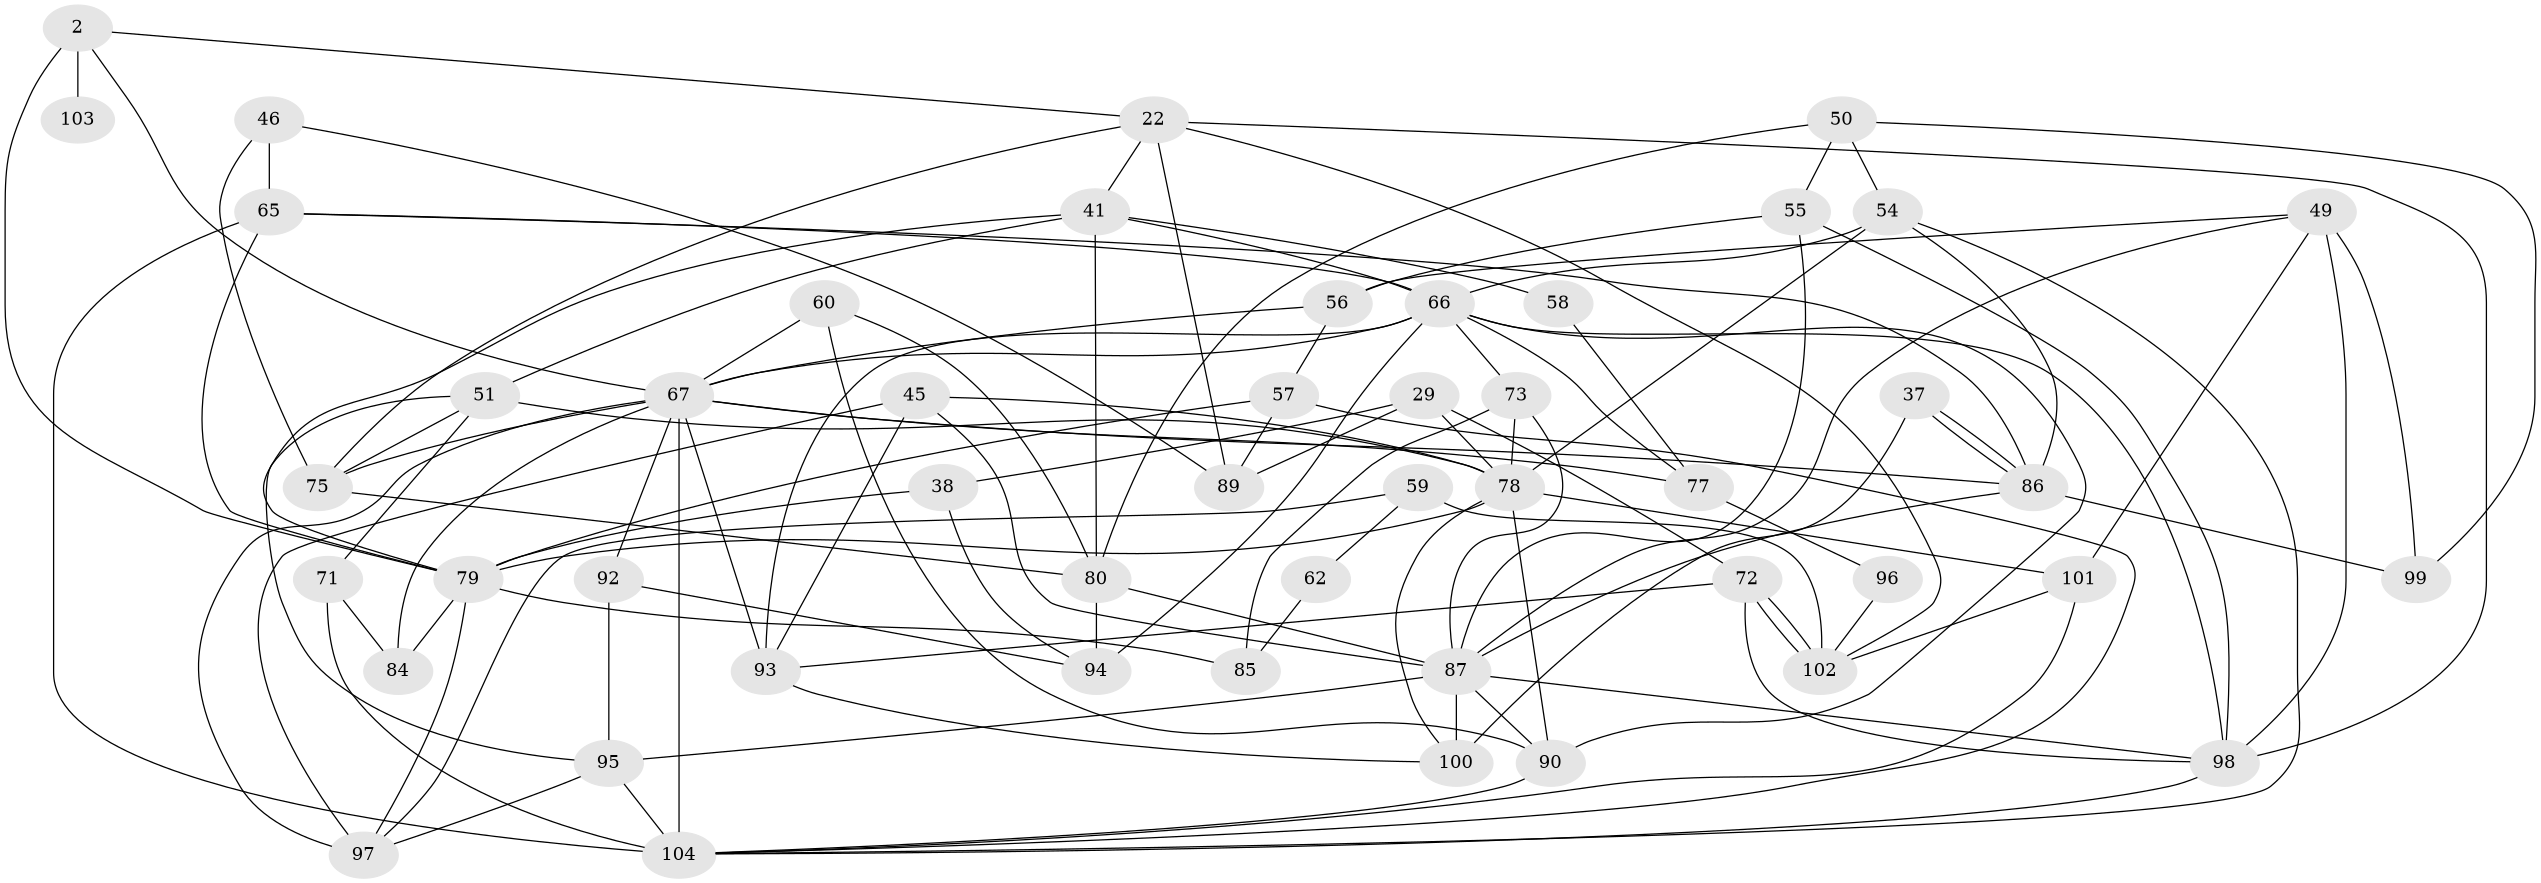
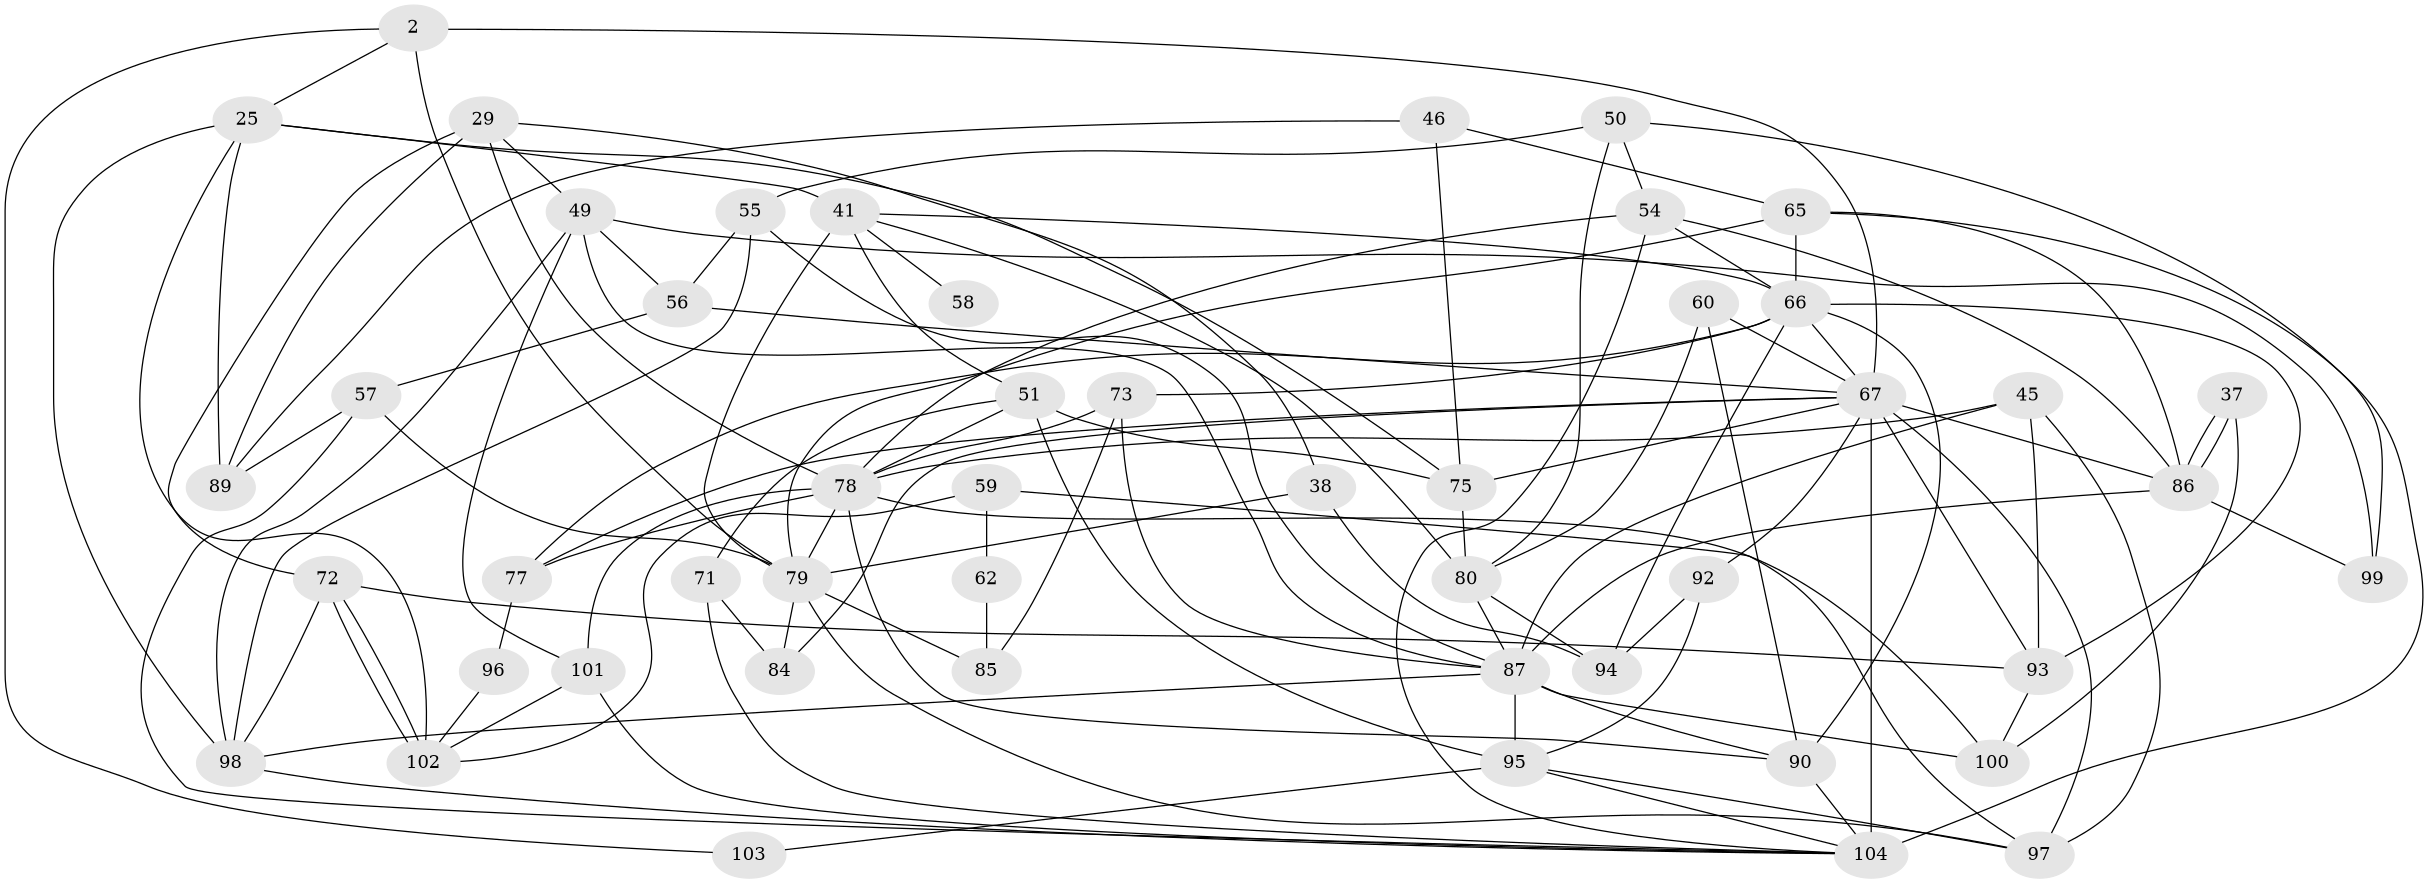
node "22": label "22" -> "25"
edge "29" -- "49": added
edge "66" -- "98": removed
edge "58" -- "77": now "78" -- "77"
edge "95" -- "103": added
